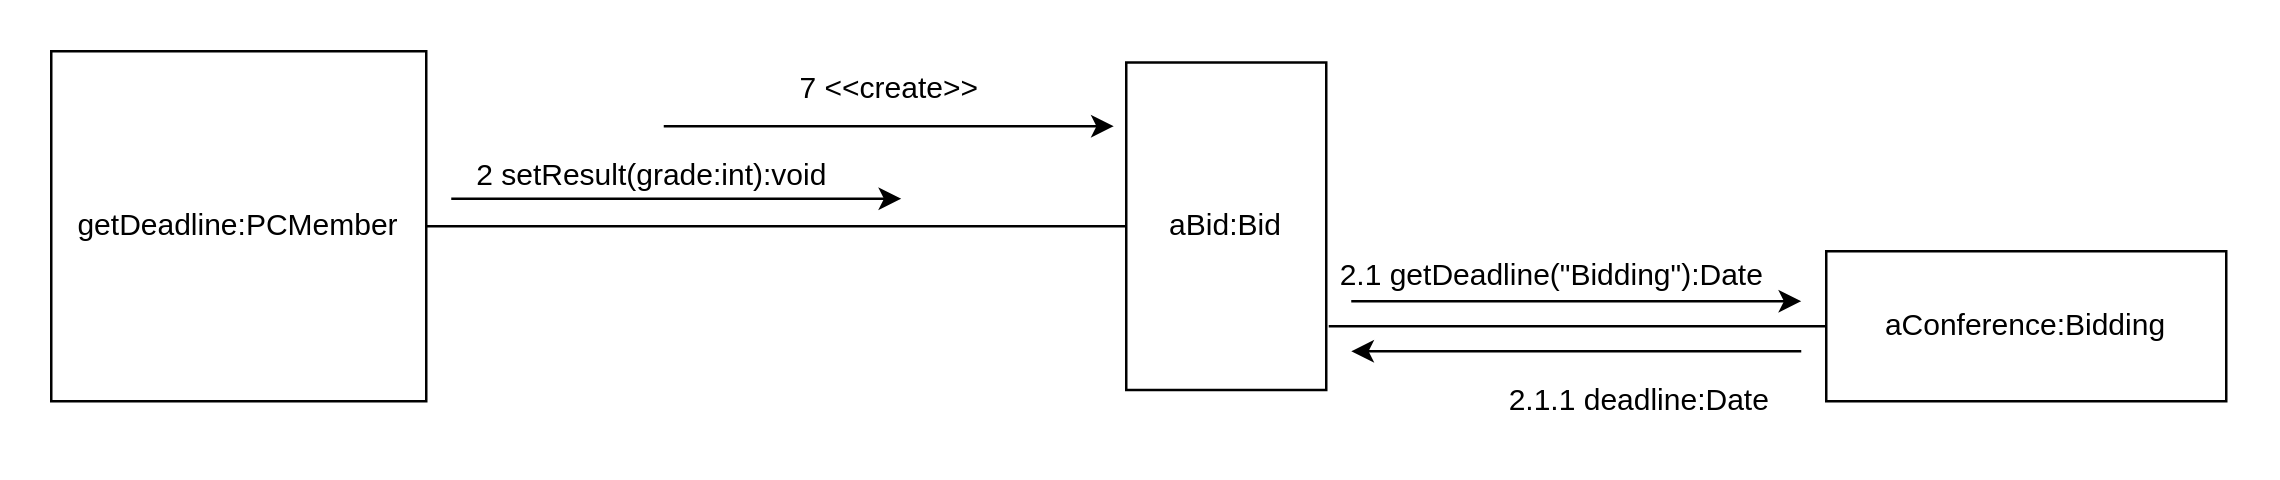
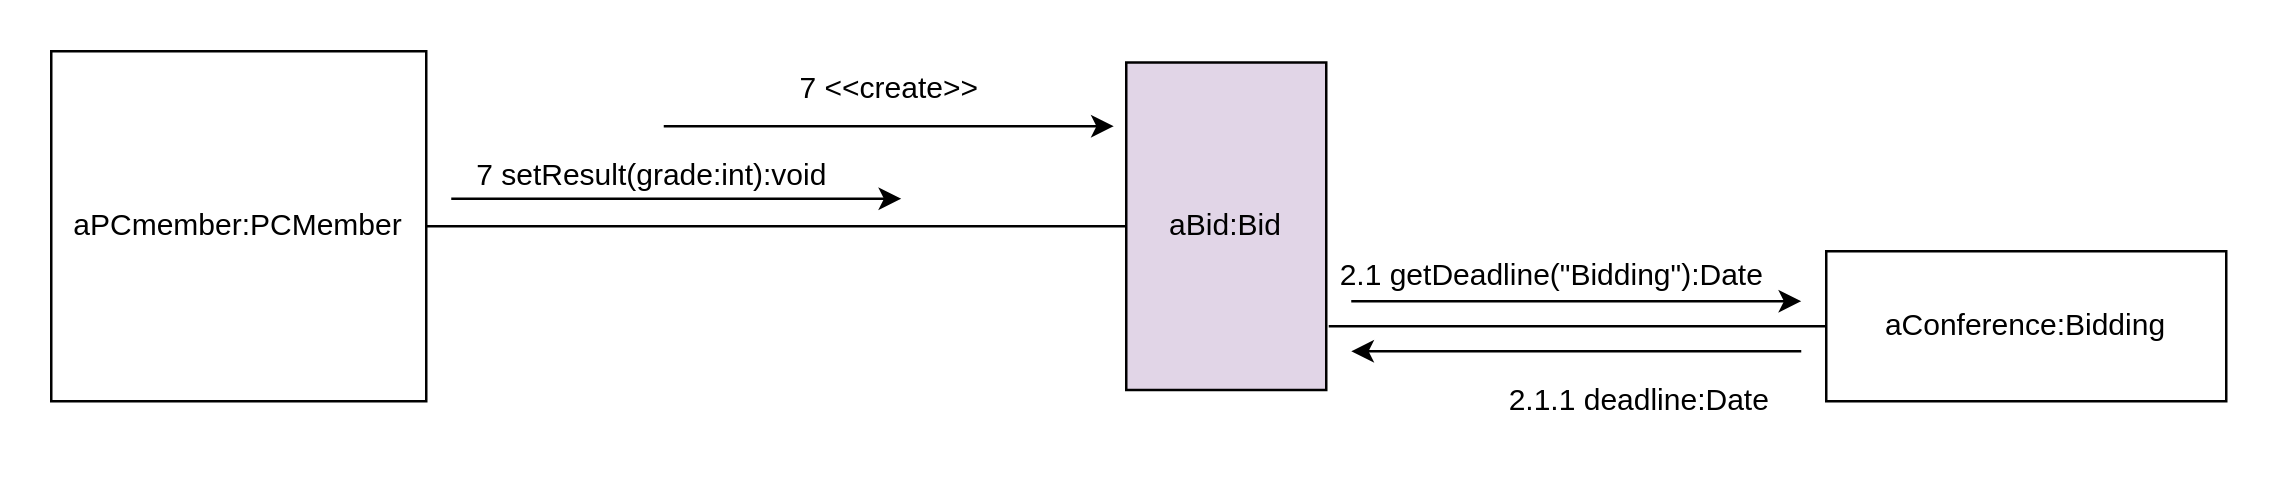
node "2 setResult(grade:int):void": label "2 setResult(grade:int):void" -> "7 setResult(grade:int):void"
node "getDeadline:PCMember": label "getDeadline:PCMember" -> "aPCmember:PCMember"
node "aBid:Bid": fillcolor #ffffff -> #e1d5e7
